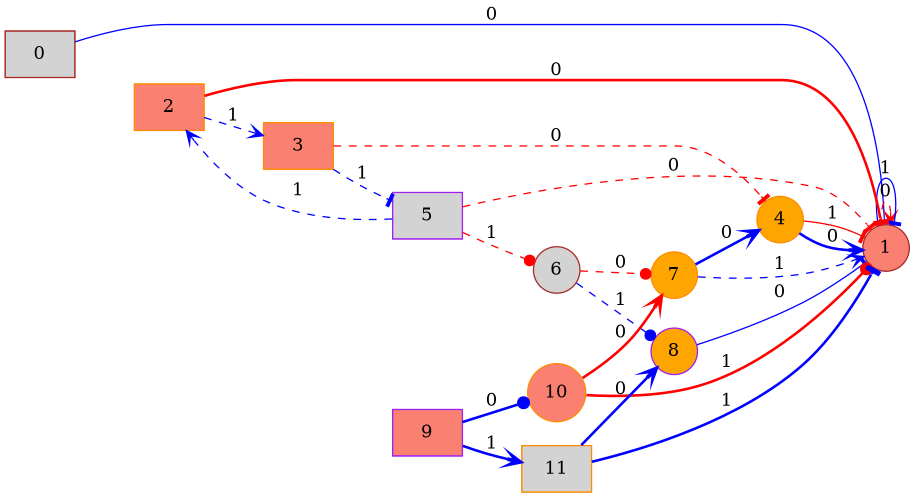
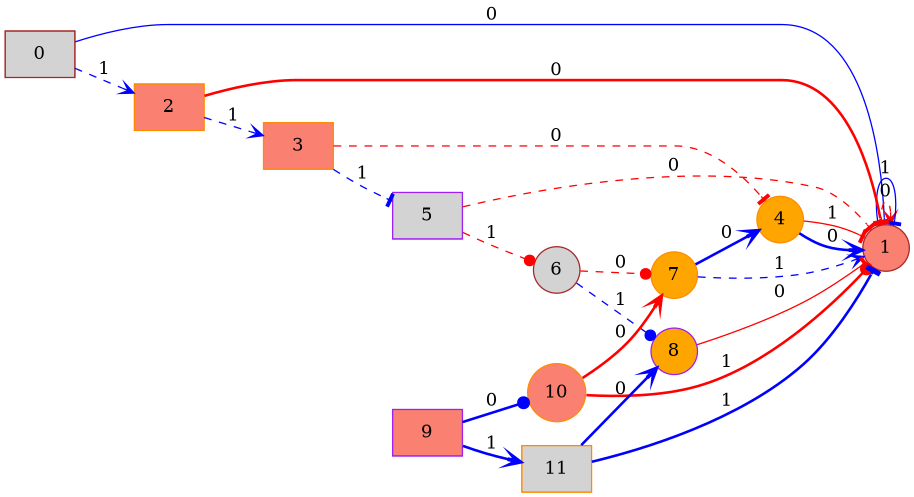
edge "5" -> "2": now "0" -> "2"
edge "8" -> "1": color blue -> red
